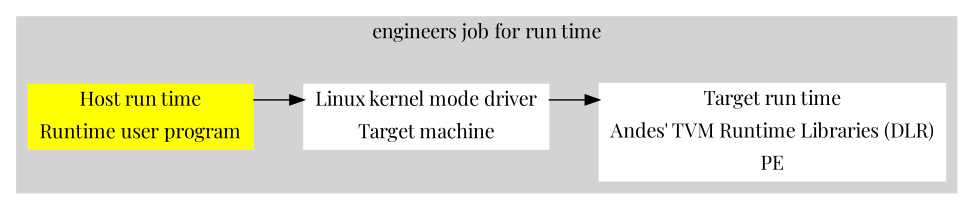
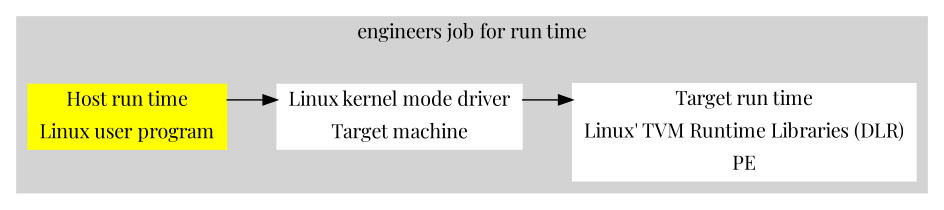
node "Host run time": text "Runtime user program" -> "Linux user program"
node "Target run time": text "Andes' TVM Runtime Libraries (DLR)" -> "Linux' TVM Runtime Libraries (DLR)"
